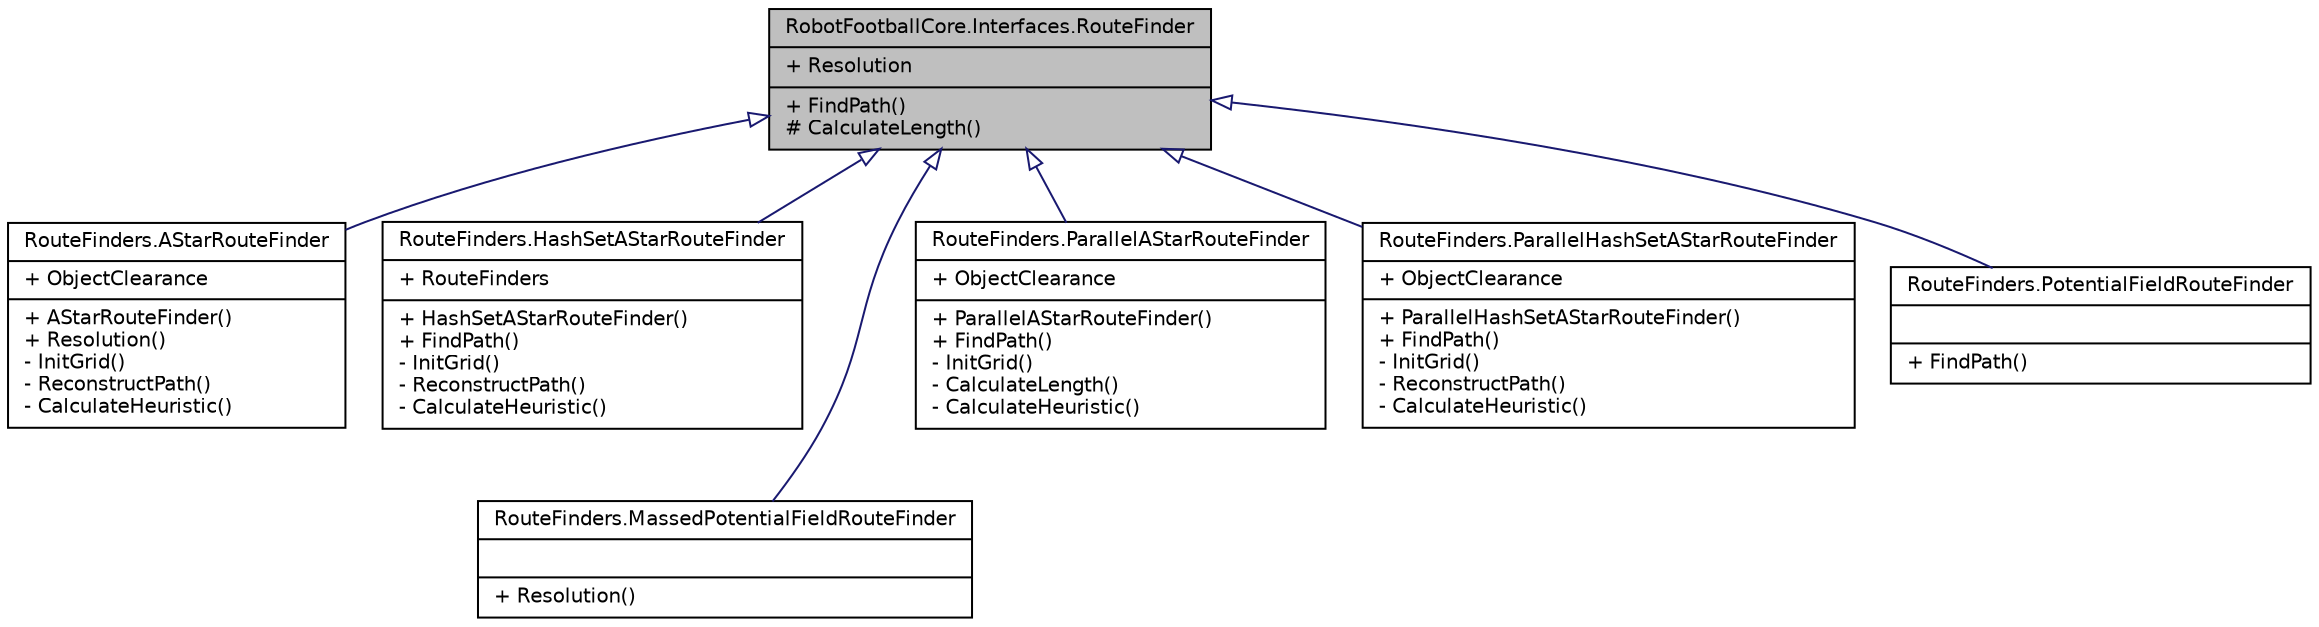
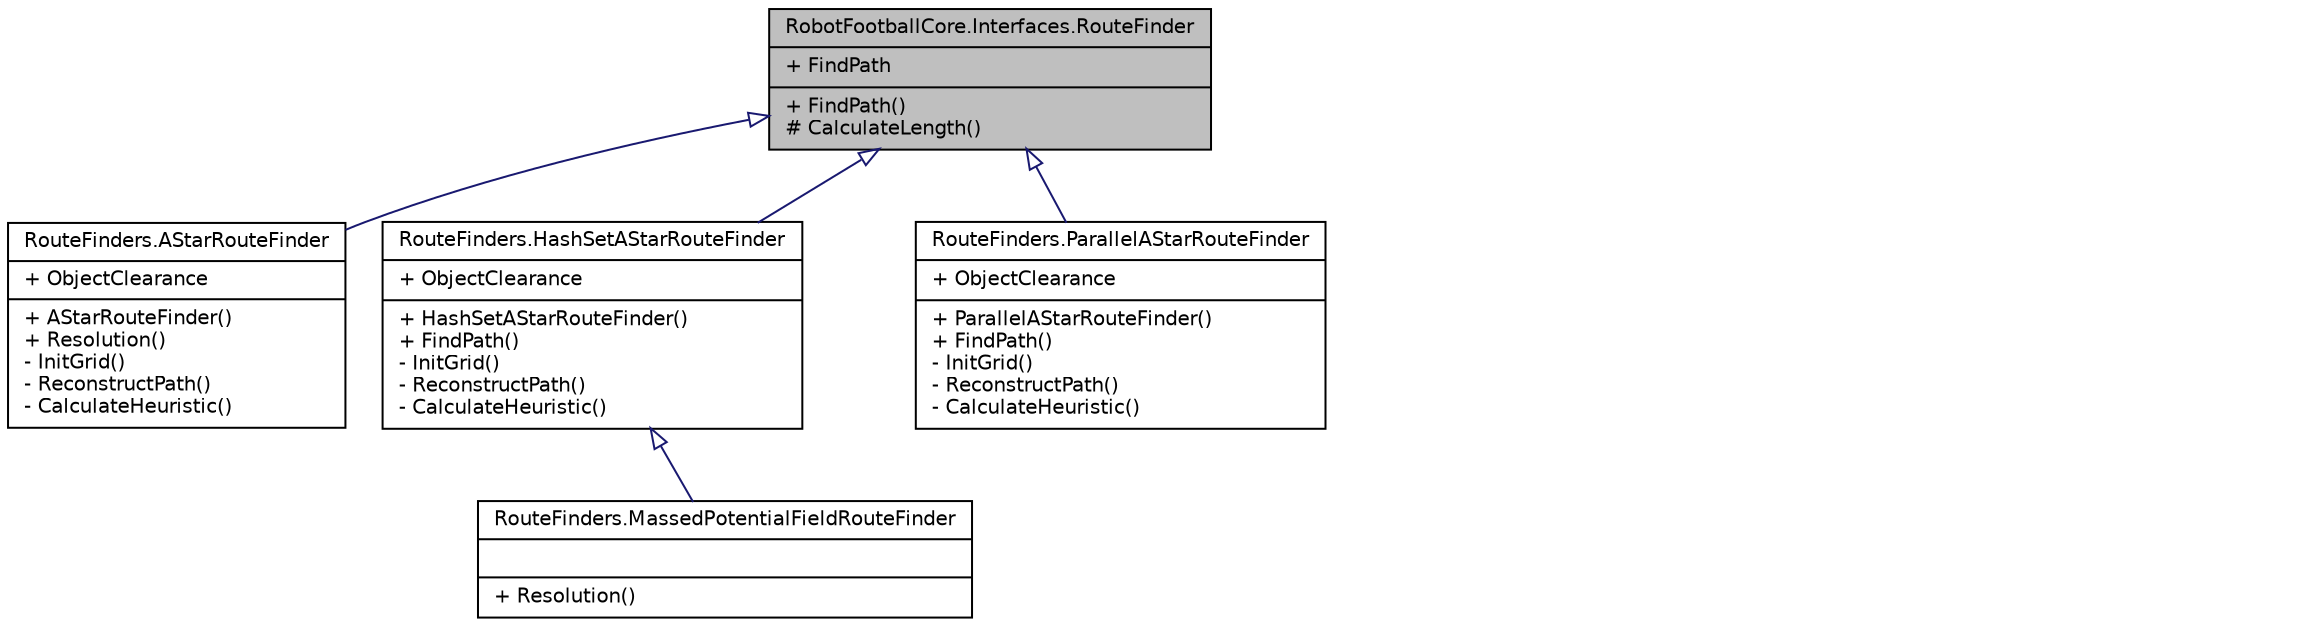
node "RobotFootballCore.Interfaces.RouteFinder": text "+ Resolution" -> "+ FindPath"
node "RouteFinders.HashSetAStarRouteFinder": text "+ RouteFinders" -> "+ ObjectClearance"
node "RouteFinders.ParallelHashSetAStarRouteFinder": removed
node "RouteFinders.PotentialFieldRouteFinder": removed
edge "RouteFinders.MassedPotentialFieldRouteFinder" -> "RobotFootballCore.Interfaces.RouteFinder": now "RouteFinders.MassedPotentialFieldRouteFinder" -> "RouteFinders.HashSetAStarRouteFinder"
node "RouteFinders.ParallelAStarRouteFinder": text "- CalculateLength()" -> "- ReconstructPath()"
